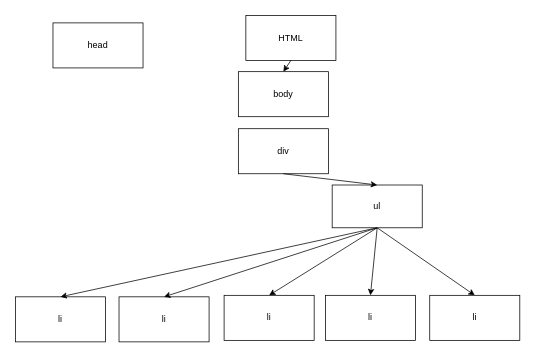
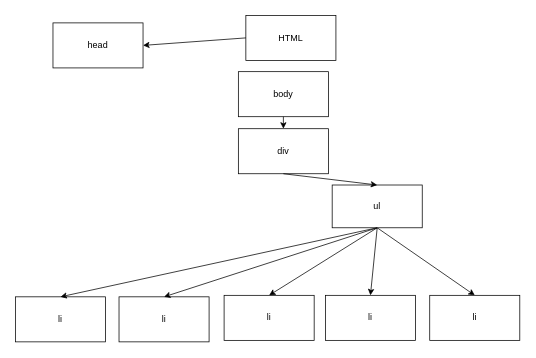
edge "HTML" -> "head": added
edge "HTML" -> "body": removed
edge "body" -> "div": added
